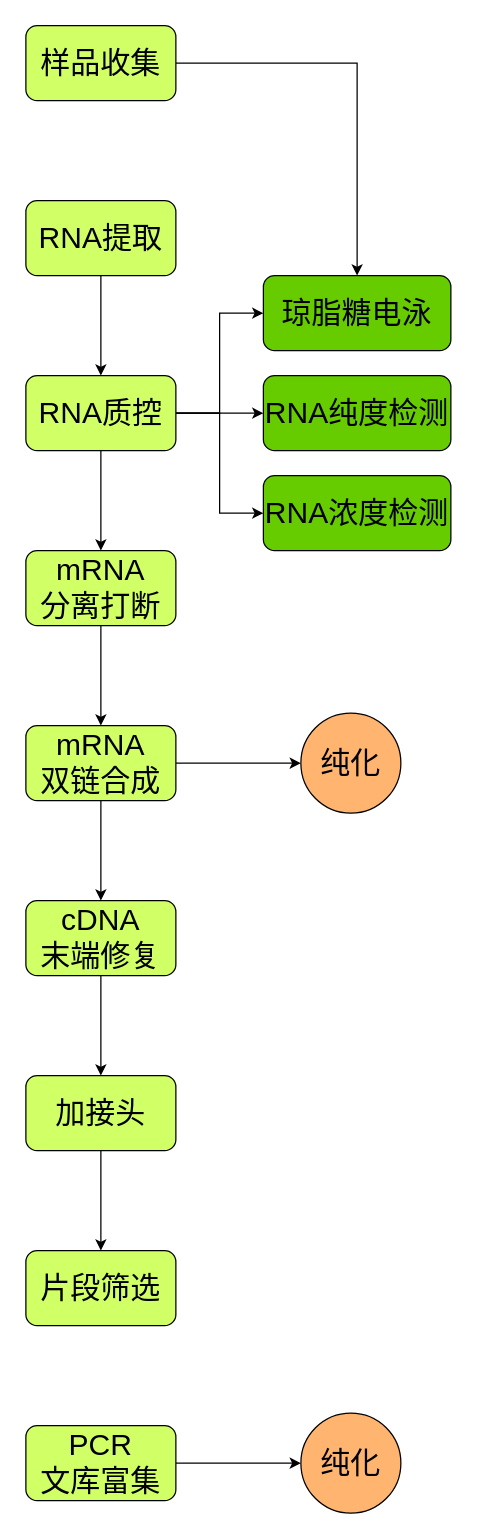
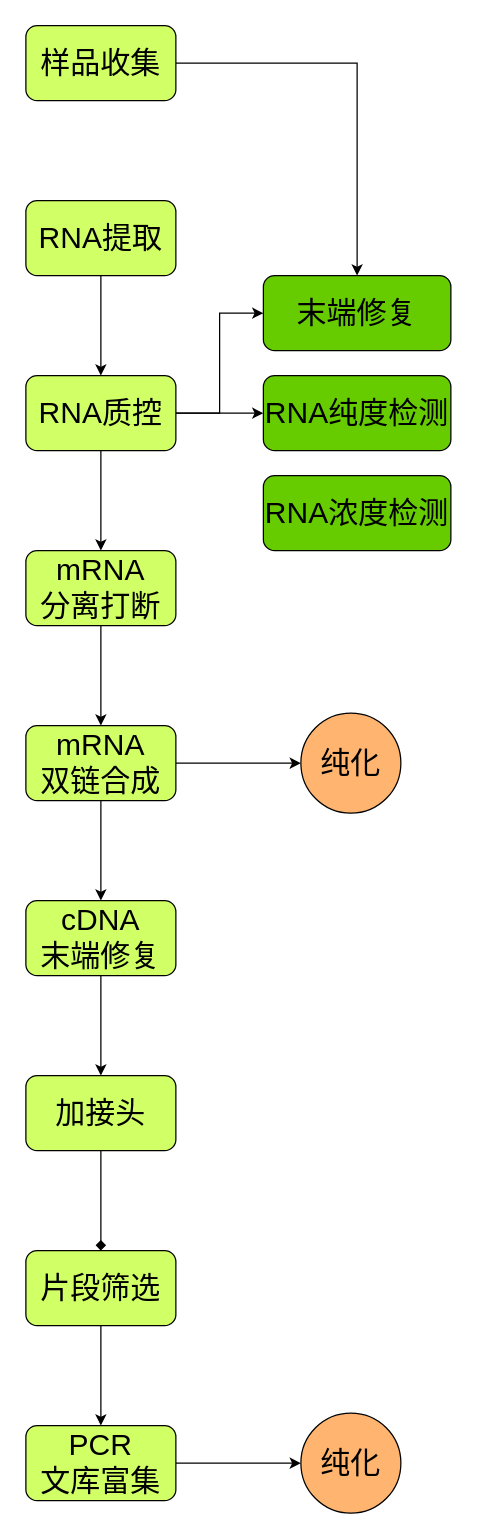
node "琼脂糖电泳": label "琼脂糖电泳" -> "末端修复"
edge "RNA质控" -> "RNA浓度检测": removed
edge "加接头" -> "片段筛选": arrowhead classic -> diamond
edge "片段筛选" -> "PCR 文库富集": added
